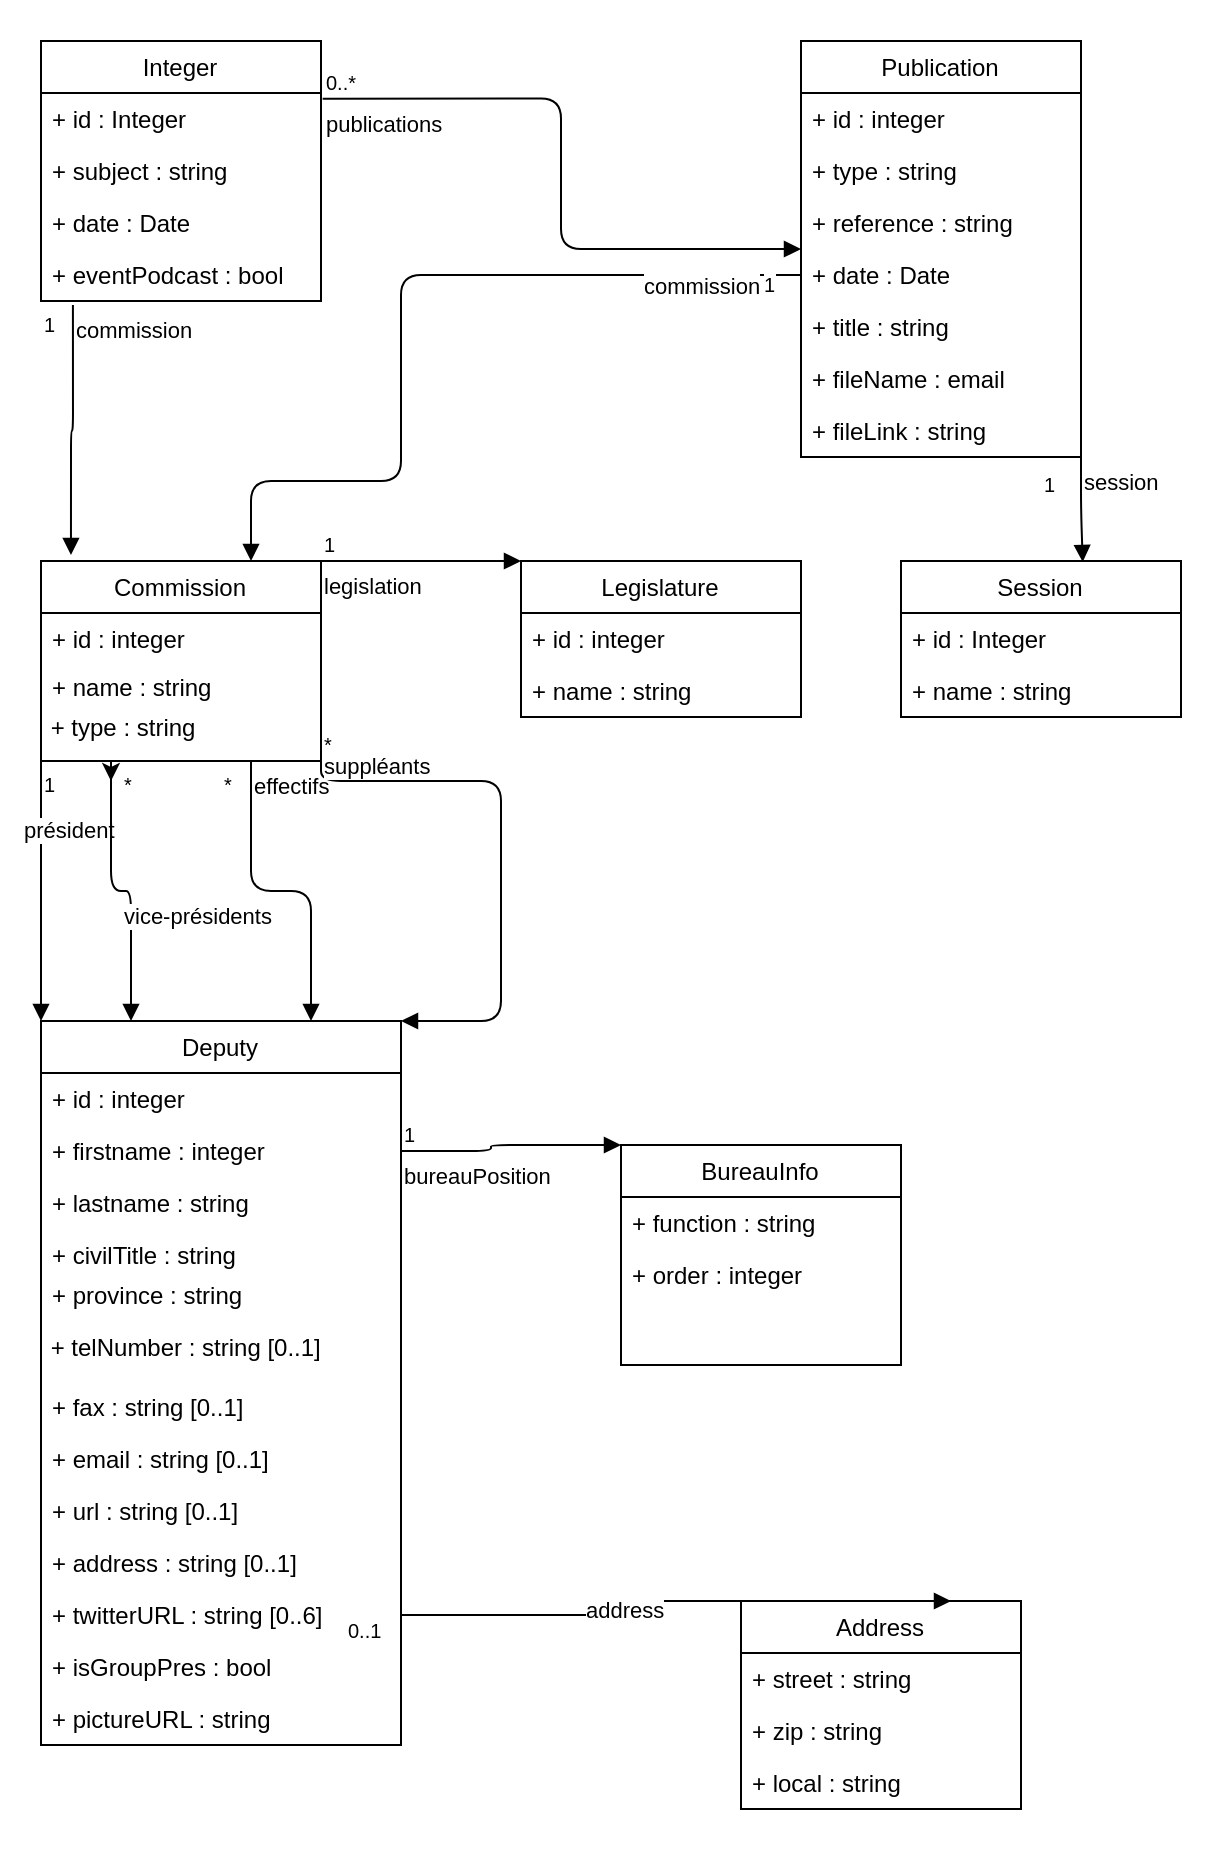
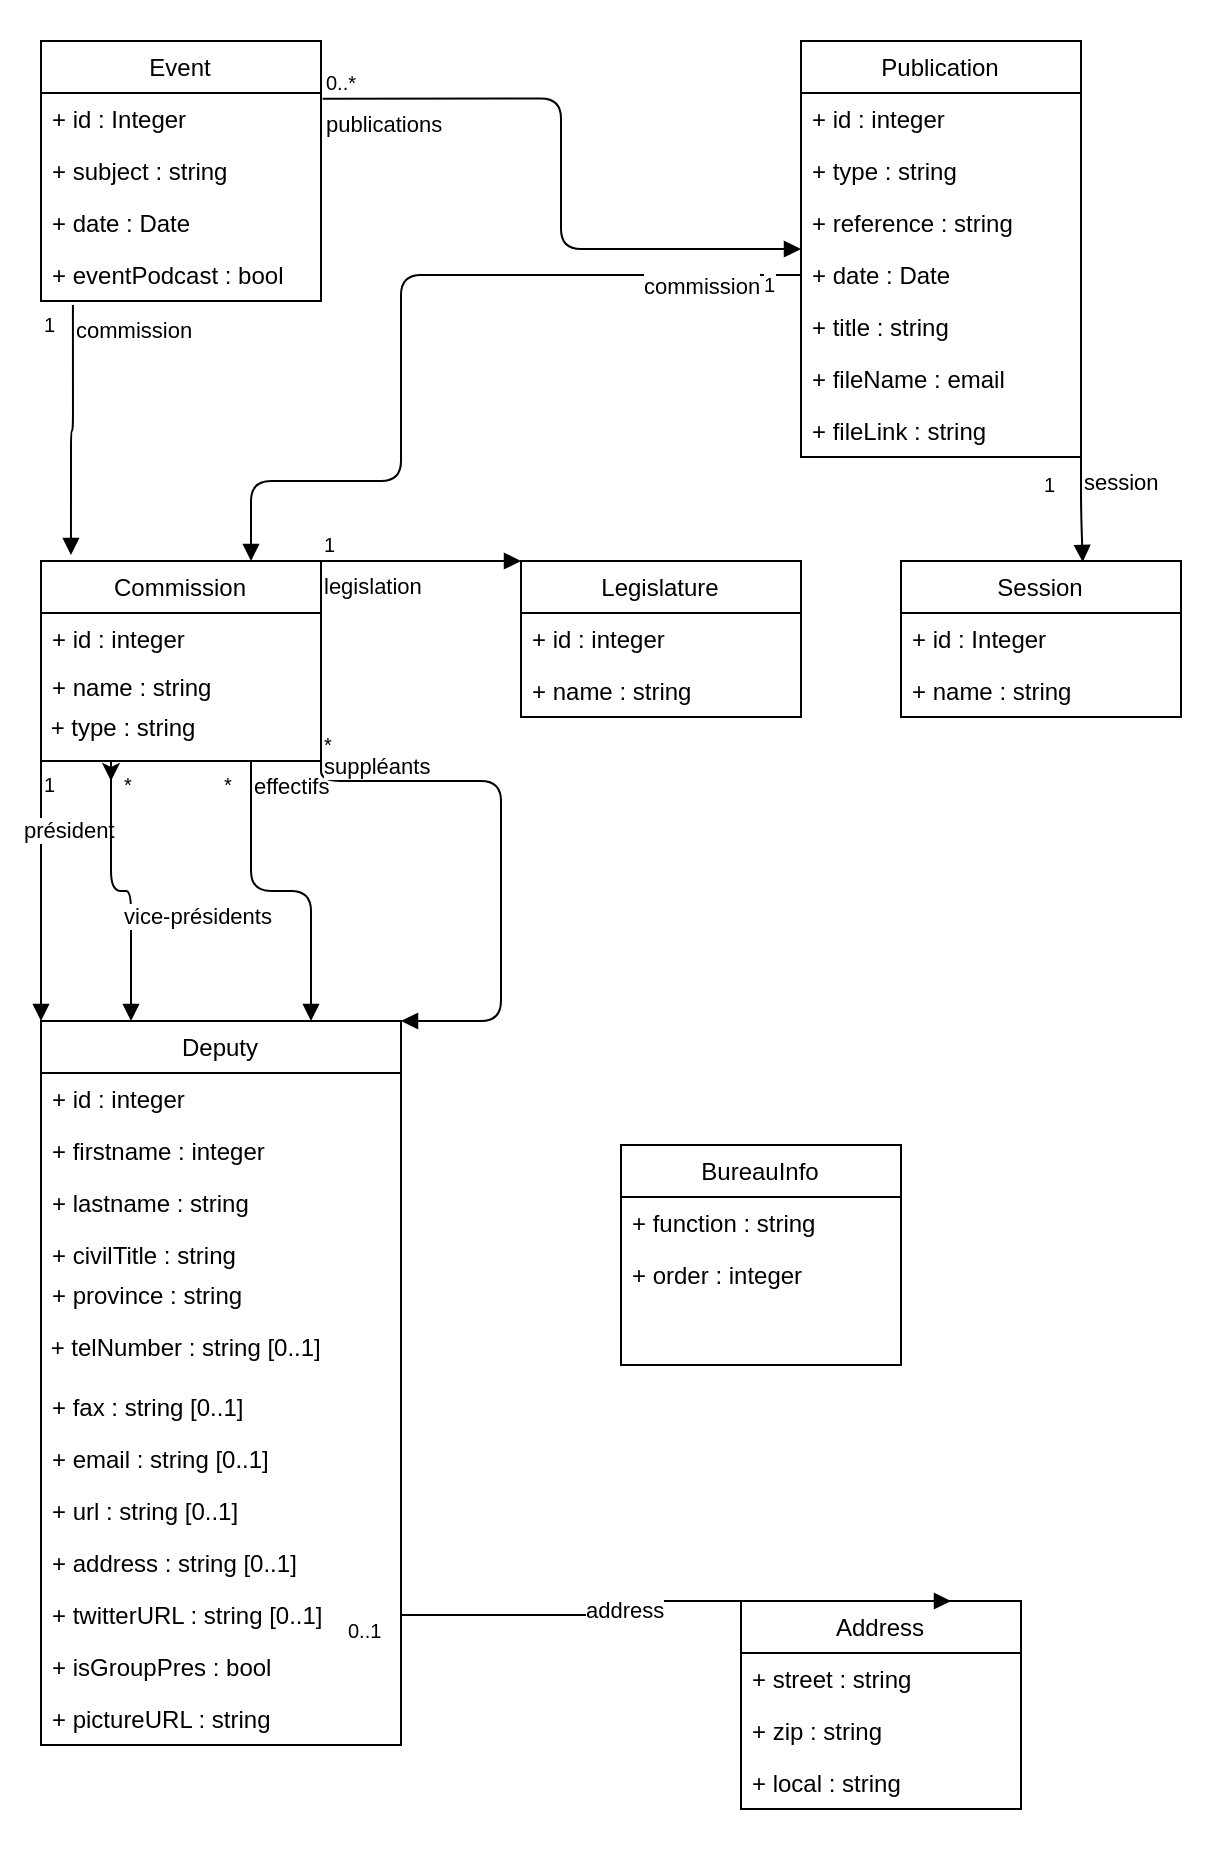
node "Integer": label "Integer" -> "Event"
edge "+ firstname : integer" -> "BureauInfo": removed, labels "1", "bureauPosition"
node "+ twitterURL : string [0..6]": label "+ twitterURL : string [0..6]" -> "+ twitterURL : string [0..1]"
